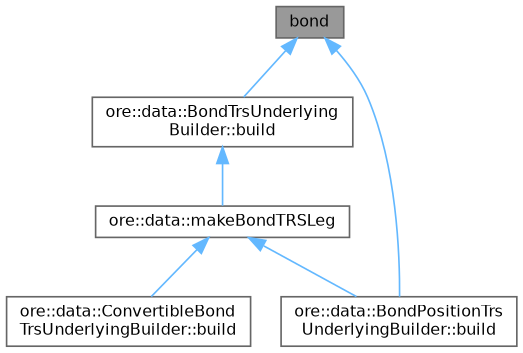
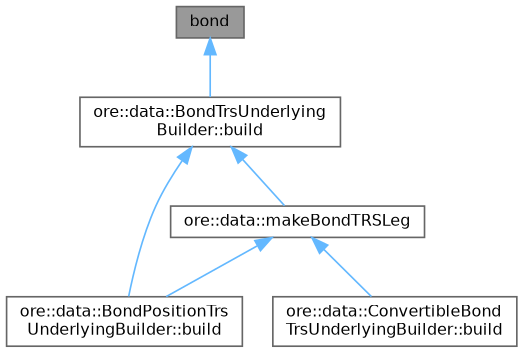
edge "ore::data::BondPositionTrs UnderlyingBuilder::build" -> "bond": now "ore::data::BondPositionTrs UnderlyingBuilder::build" -> "ore::data::BondTrsUnderlying Builder::build"
